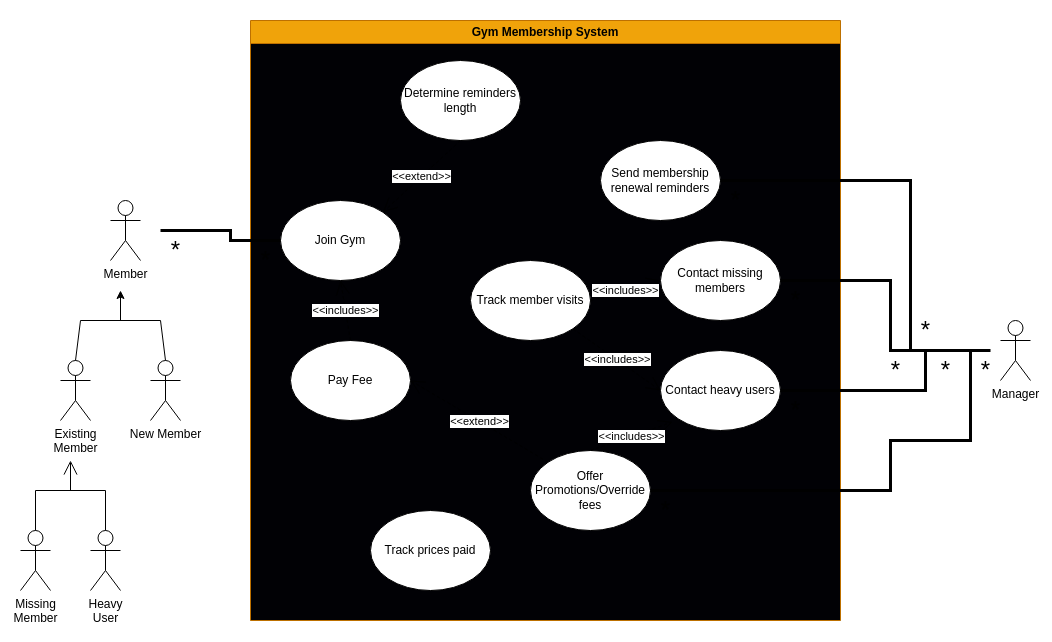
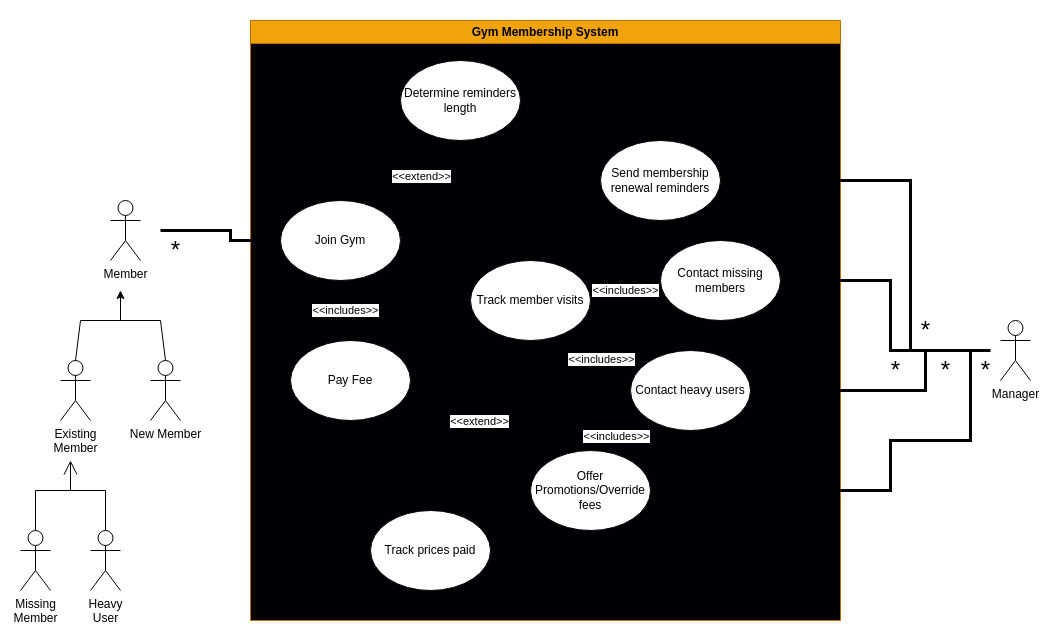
node "Contact heavy users": moved (721, 391) -> (691, 391)
